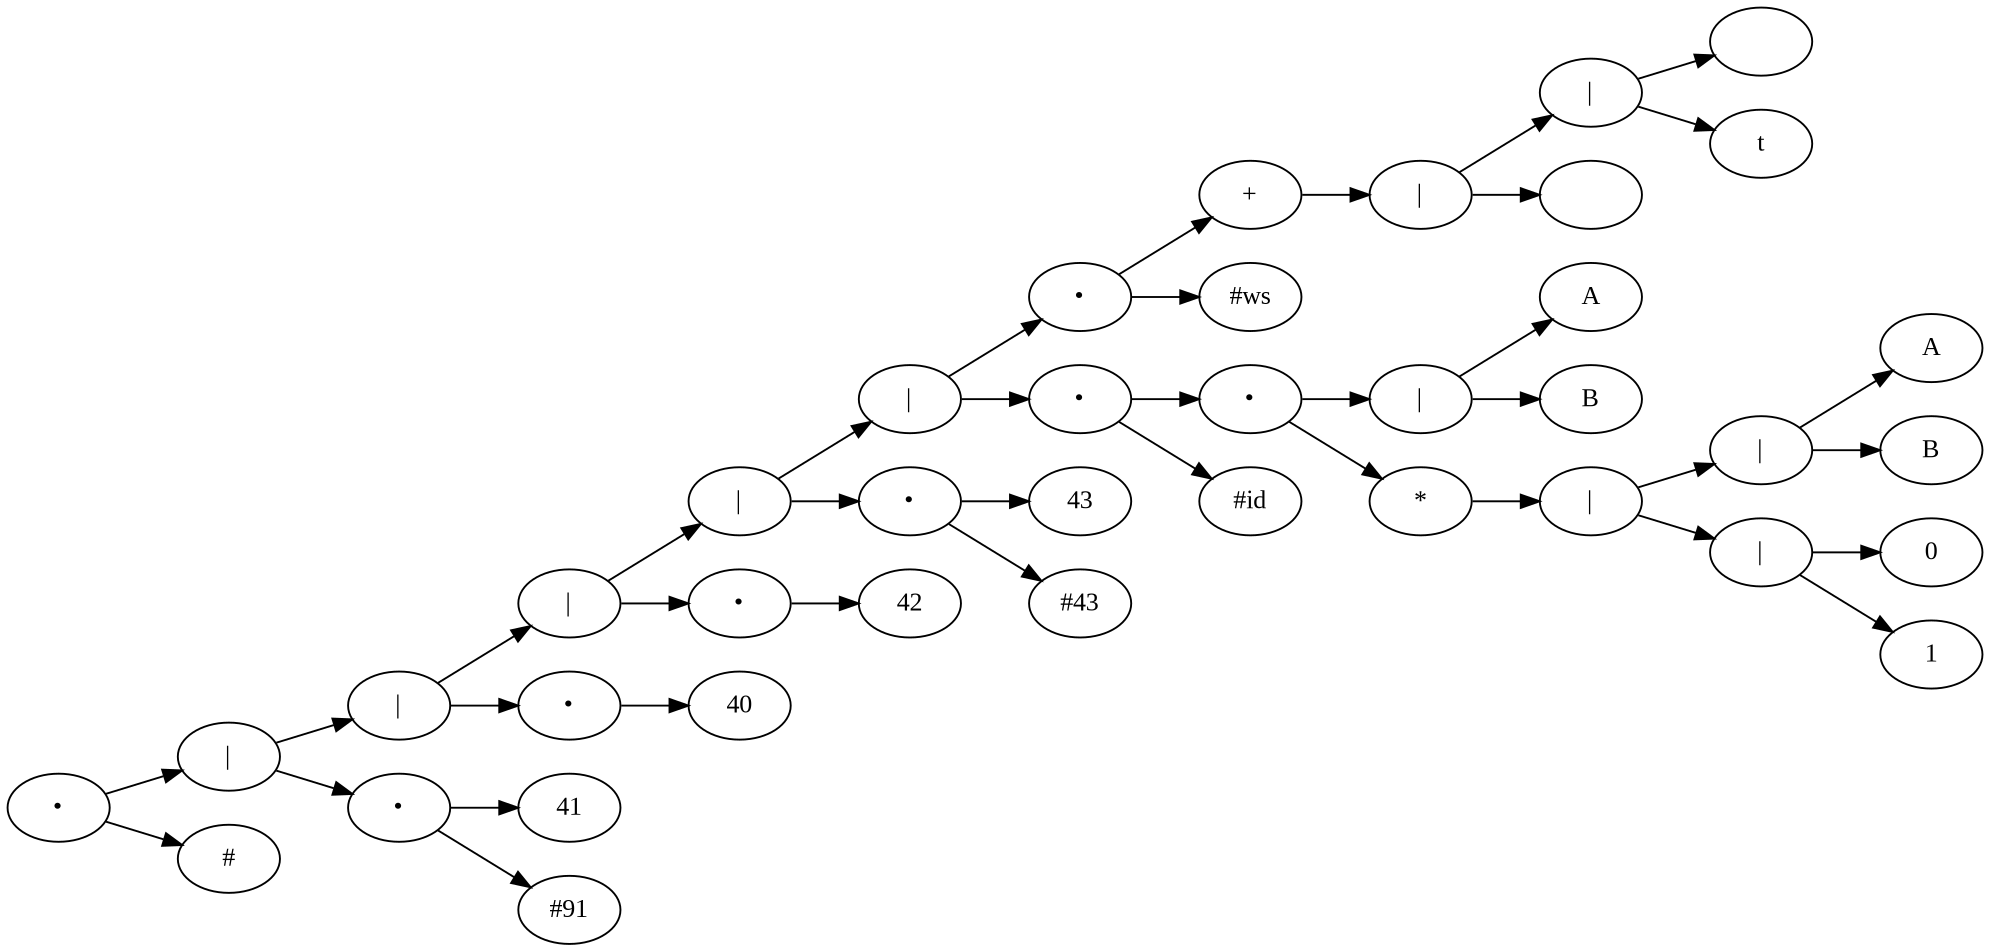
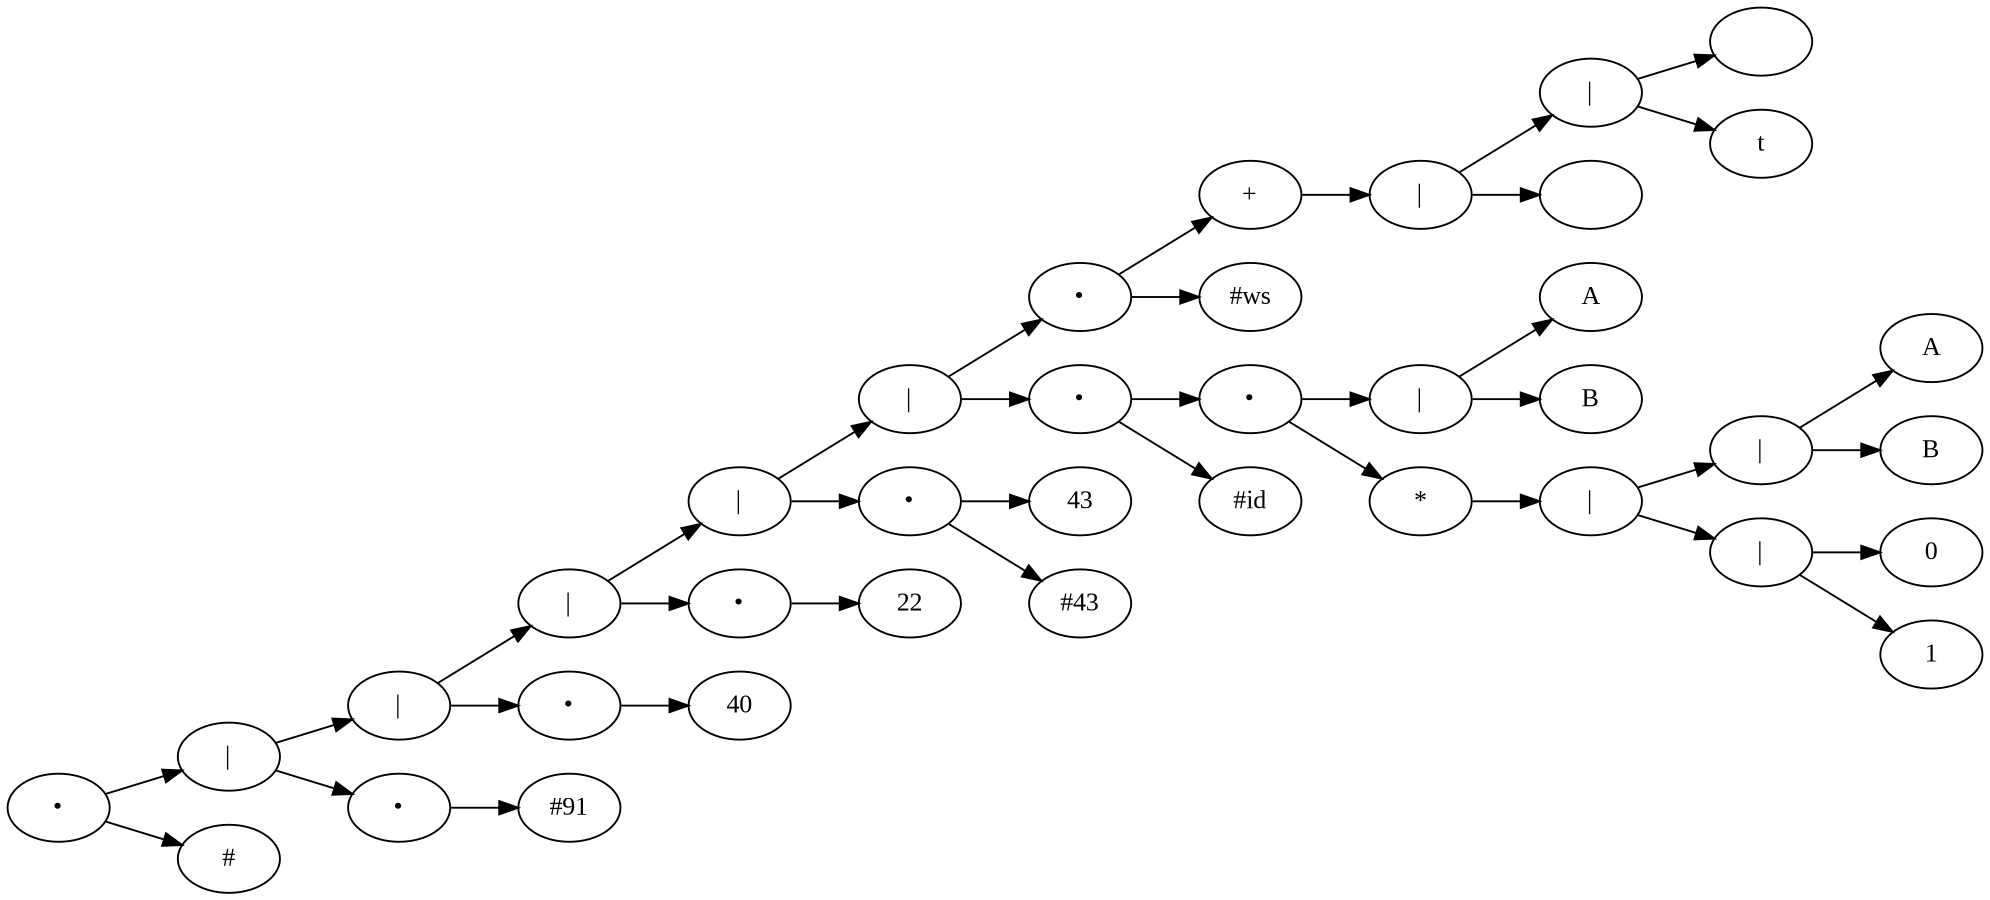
node "42": label "42" -> "22"
node "41": removed
